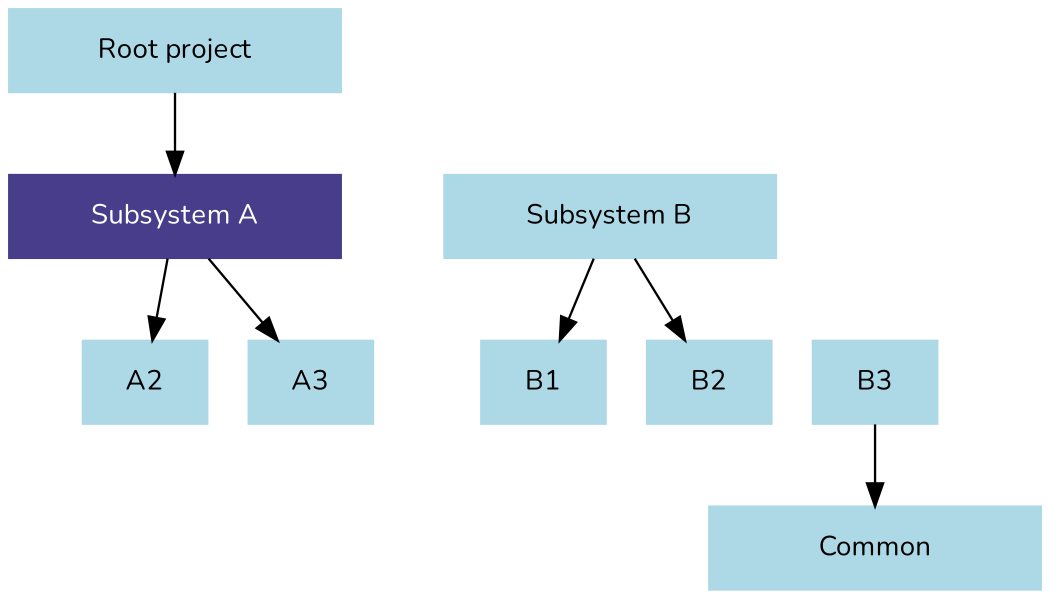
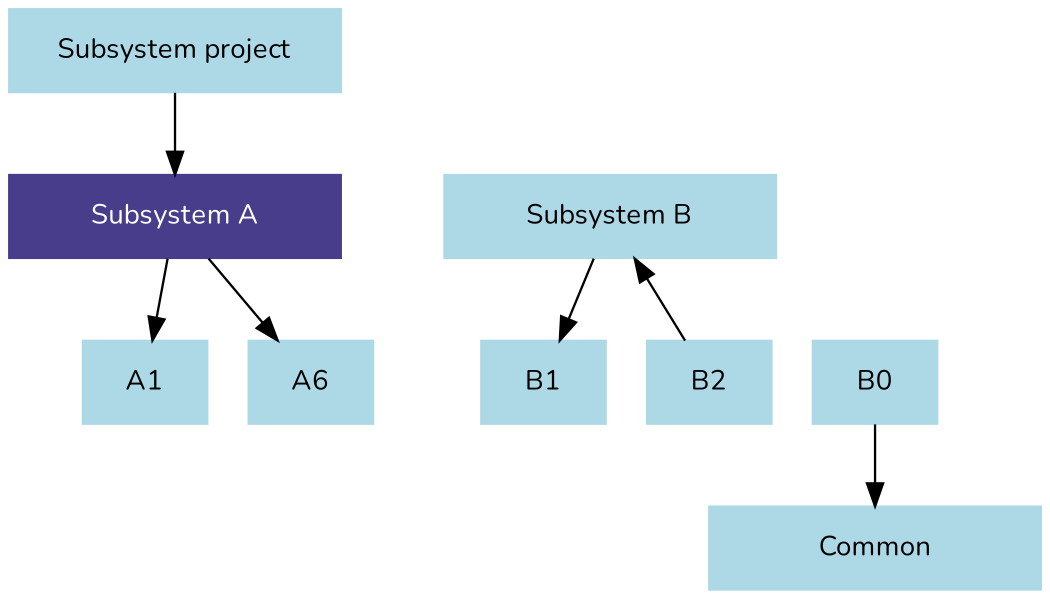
node "Root project": label "Root project" -> "Subsystem project"
edge "Subsystem B" -> "B2": reversed
node "A2": label "A2" -> "A1"
node "A3": label "A3" -> "A6"
node "B3": label "B3" -> "B0"
